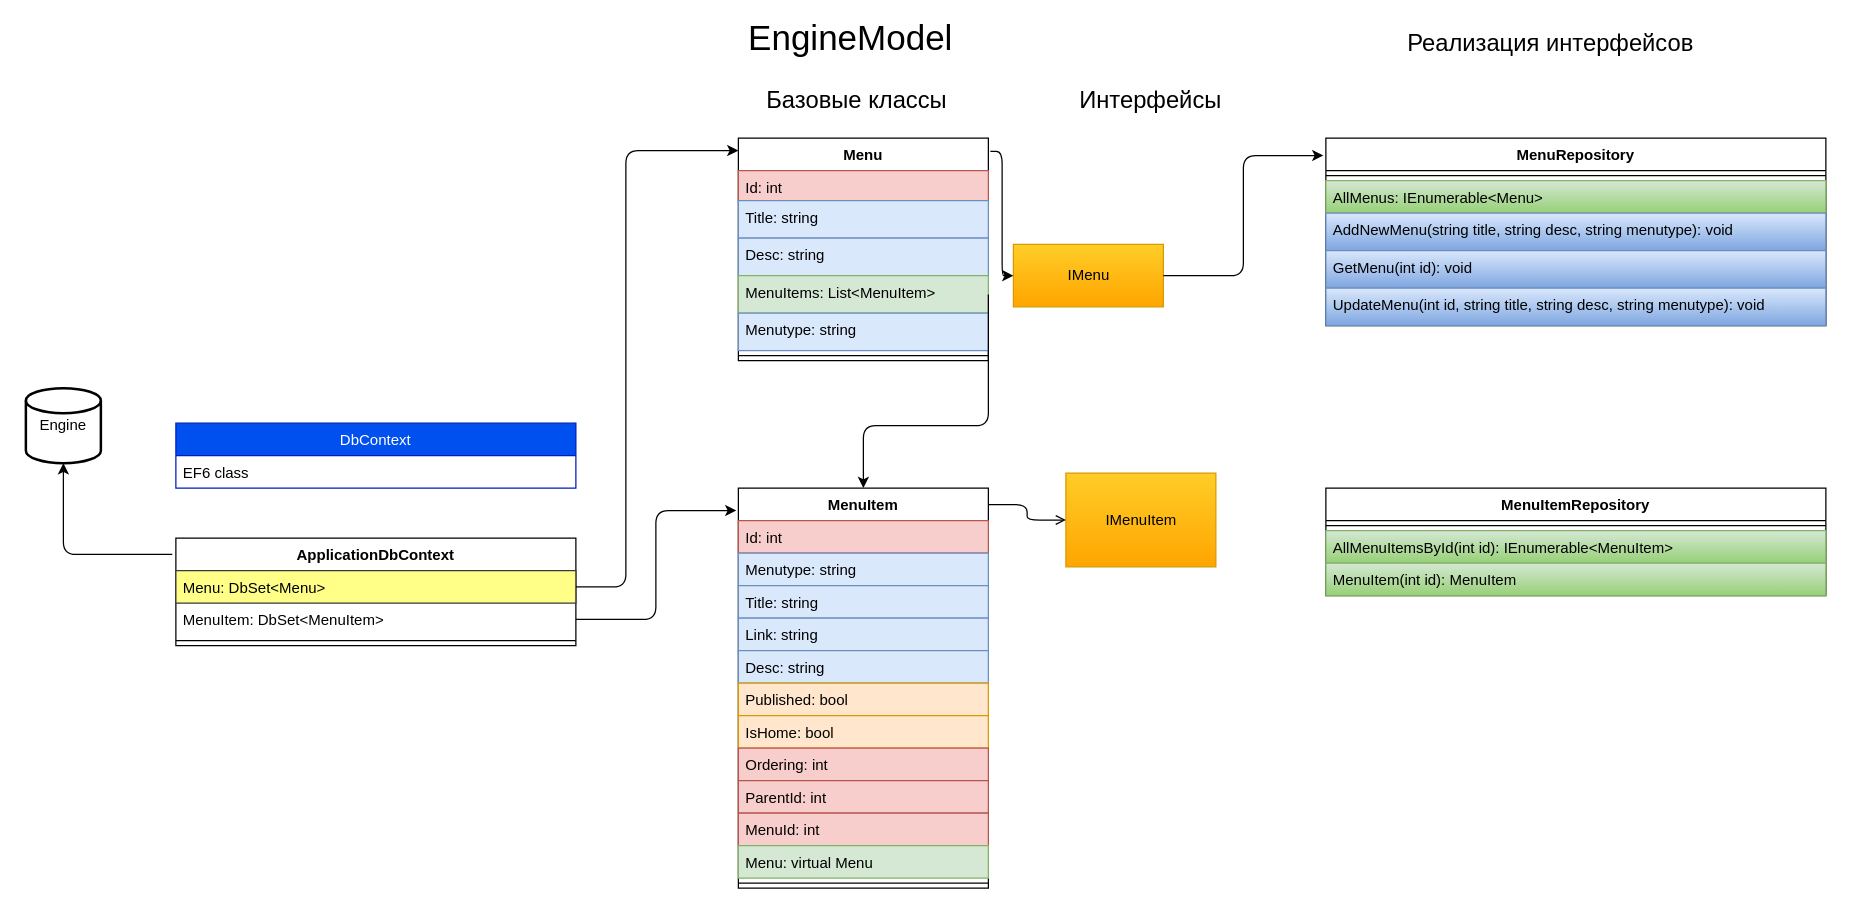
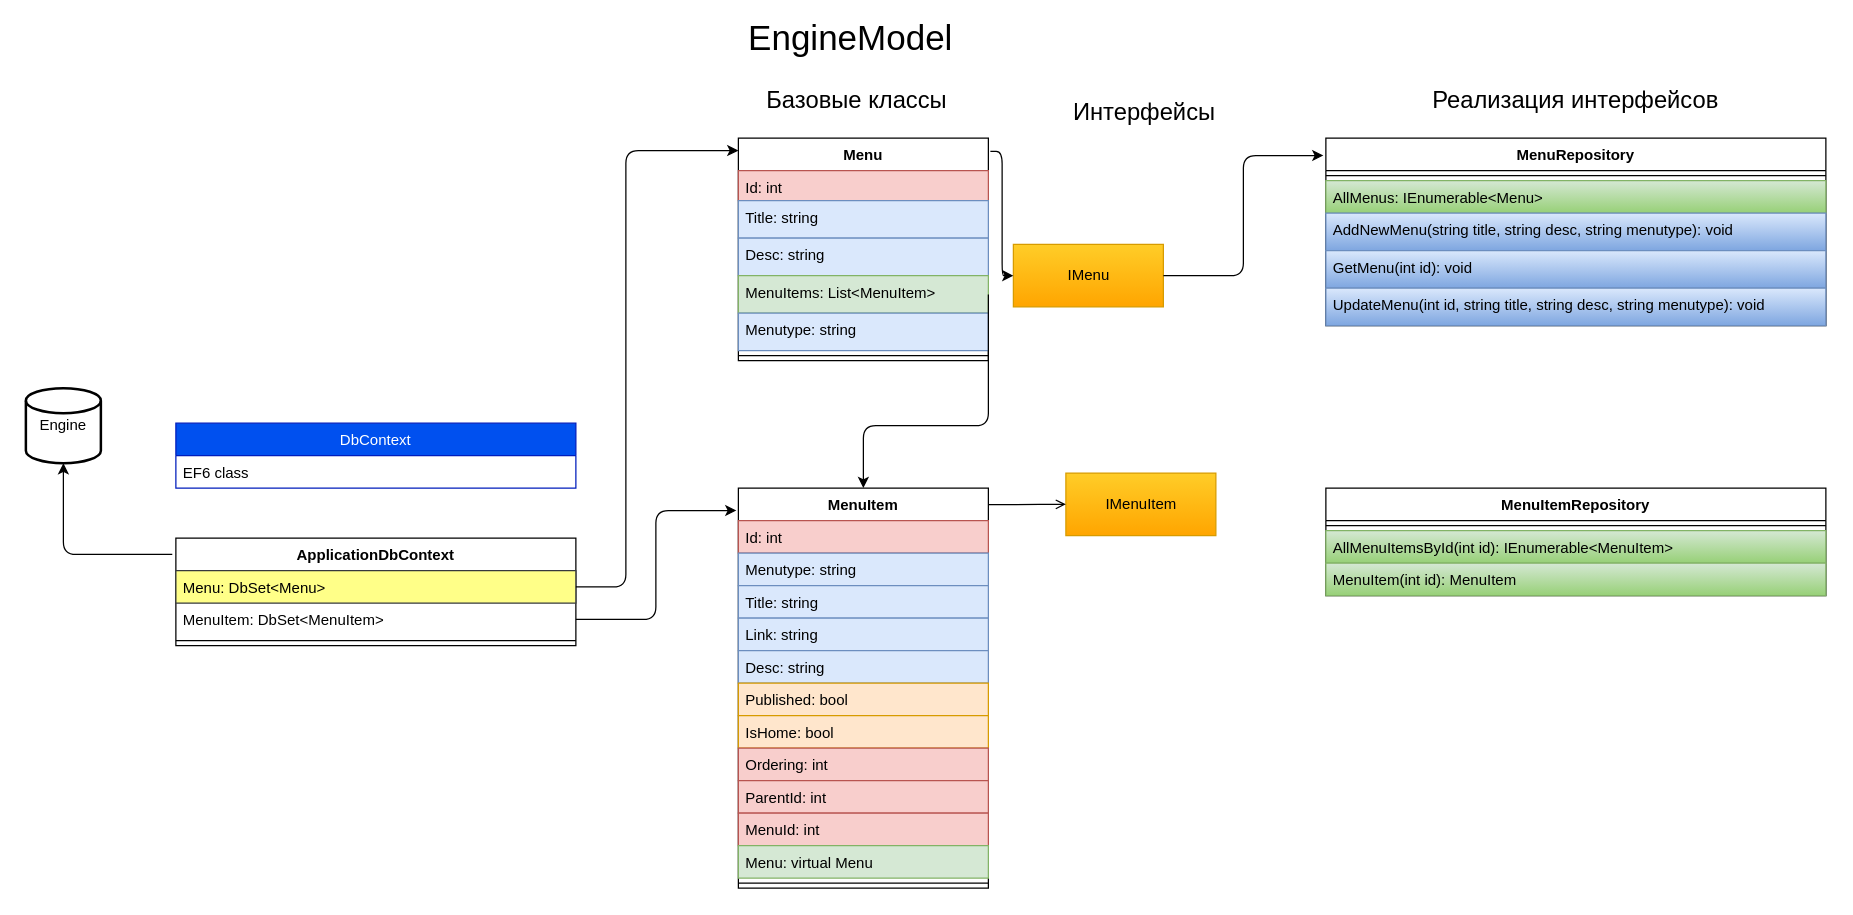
node "Реализация интерфейсов": moved (1551, 44) -> (1576, 101)
node "Интерфейсы": moved (1151, 101) -> (1144, 113)
node "IMenuItem": size 150x94 -> 150x63
